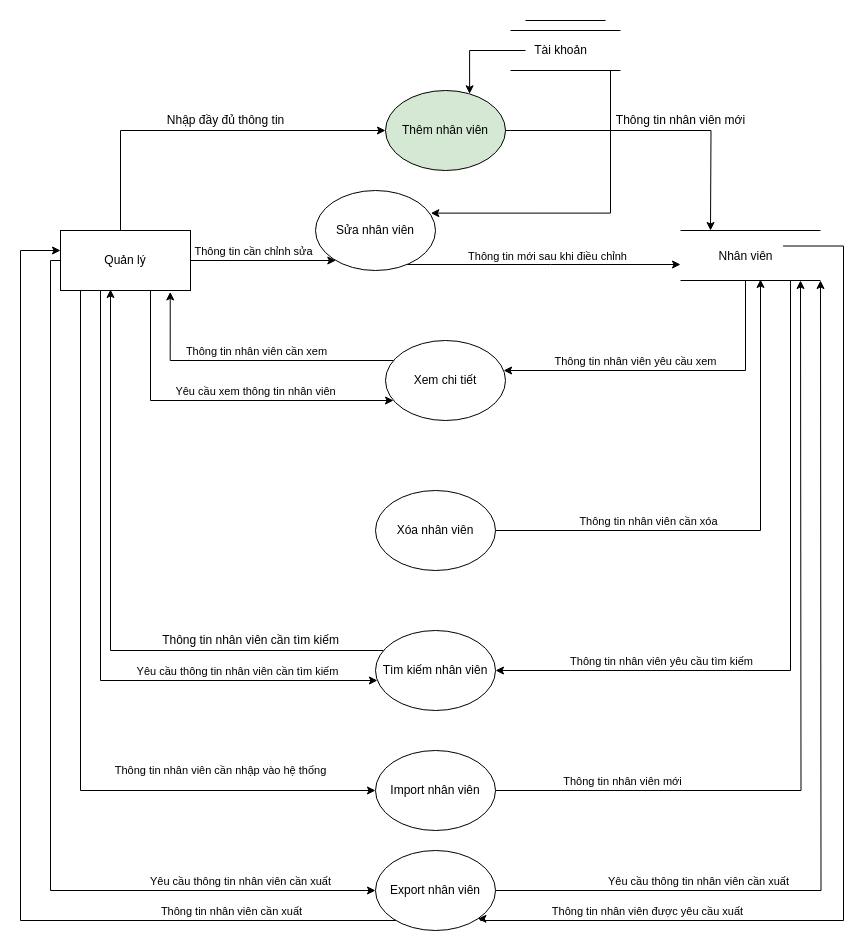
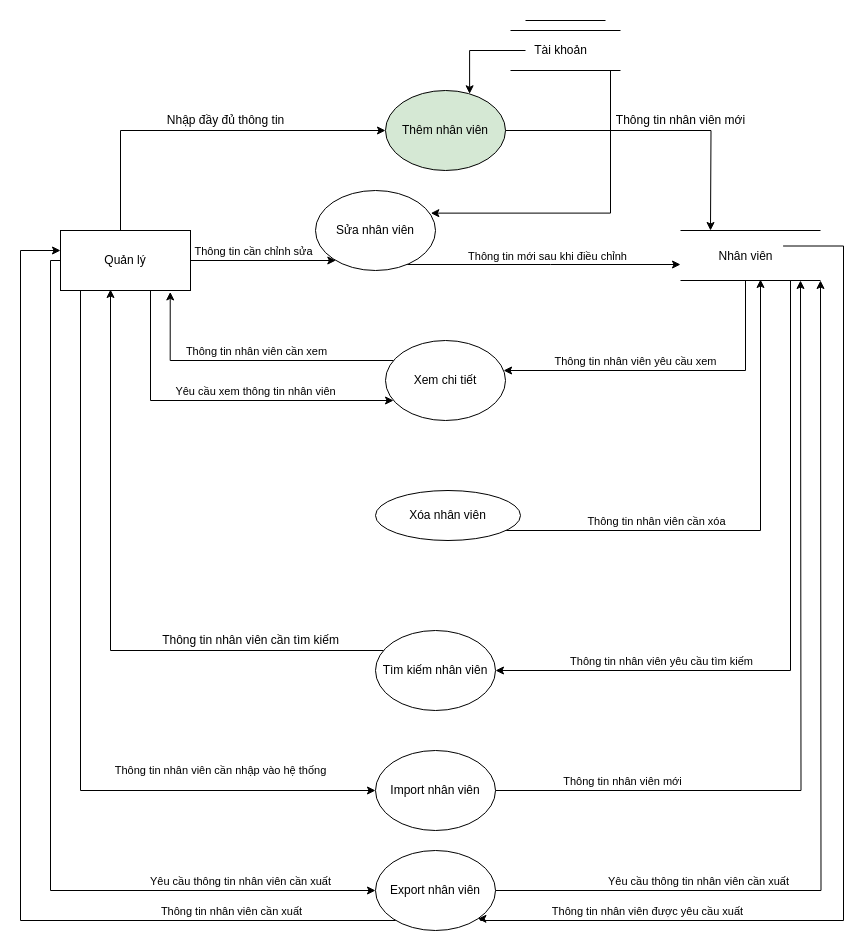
node "Xóa nhân viên": size 120x80 -> 145x50
edge "Quản lý" -> "Tìm kiếm nhân viên": removed, label "Yêu cầu thông tin nhân viên cần tìm kiếm"
